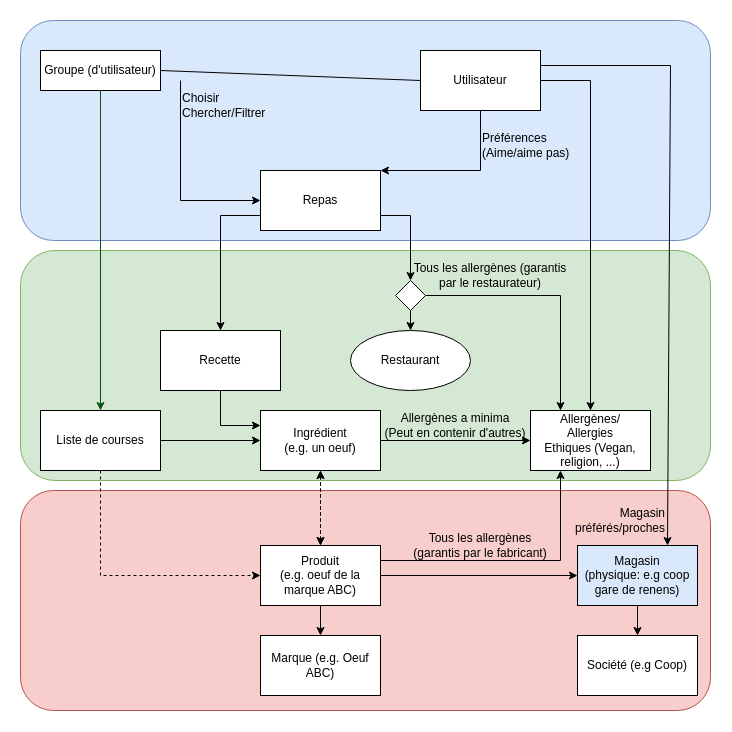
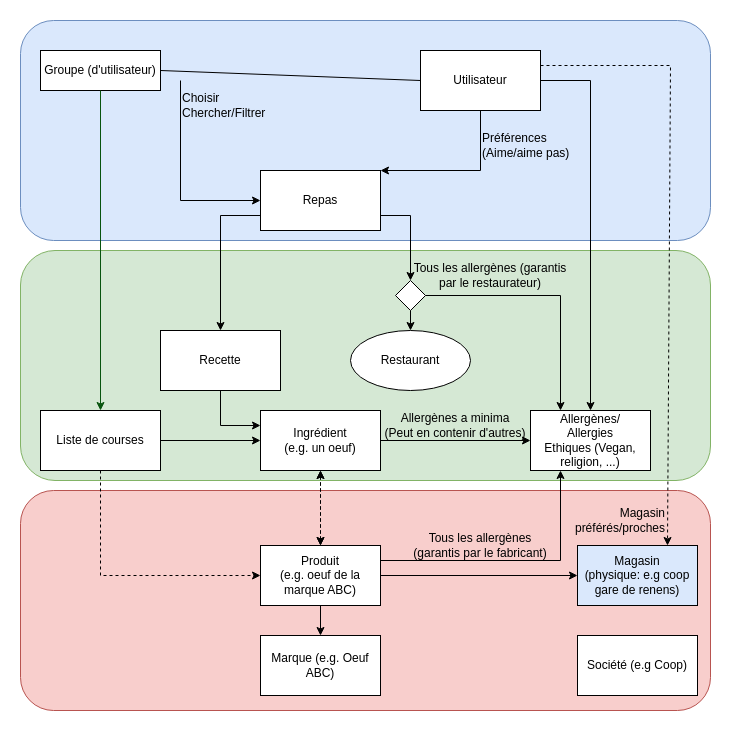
edge "Utilisateur" -> "Magasin (physique: e.g coop gare de renens)": style solid -> dashed
edge "Magasin (physique: e.g coop gare de renens)" -> "Société (e.g Coop)": removed
